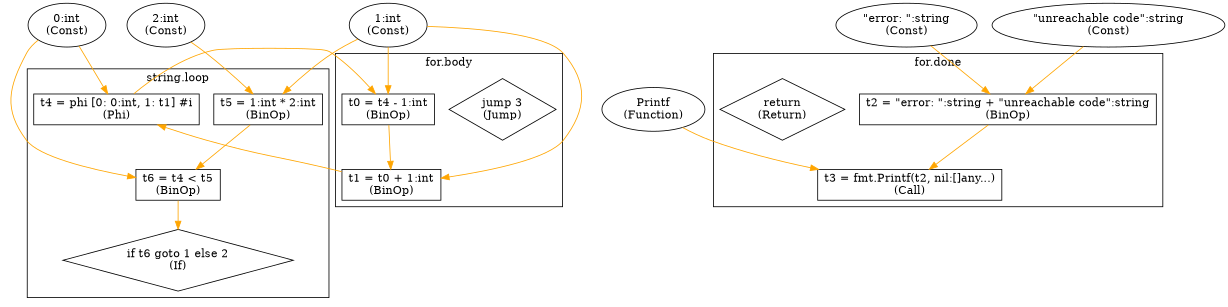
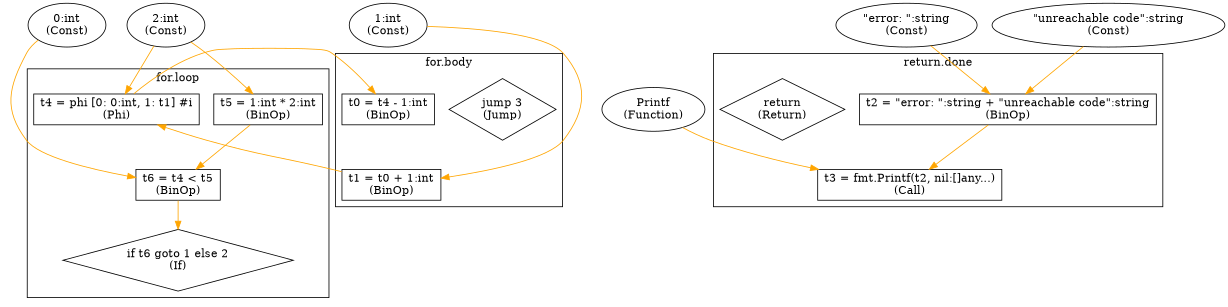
edge "1:int (Const)" -> "t5 = 1:int * 2:int (BinOp)": removed
edge "0:int (Const)" -> "t4 = phi [0: 0:int, 1: t1] #i (Phi)": now "2:int (Const)" -> "t4 = phi [0: 0:int, 1: t1] #i (Phi)"
cluster "for.done": label "for.done" -> "return.done"
edge "1:int (Const)" -> "t0 = t4 - 1:int (BinOp)": removed
cluster "string.loop": label "string.loop" -> "for.loop"
edge "t0 = t4 - 1:int (BinOp)" -> "t1 = t0 + 1:int (BinOp)": removed
